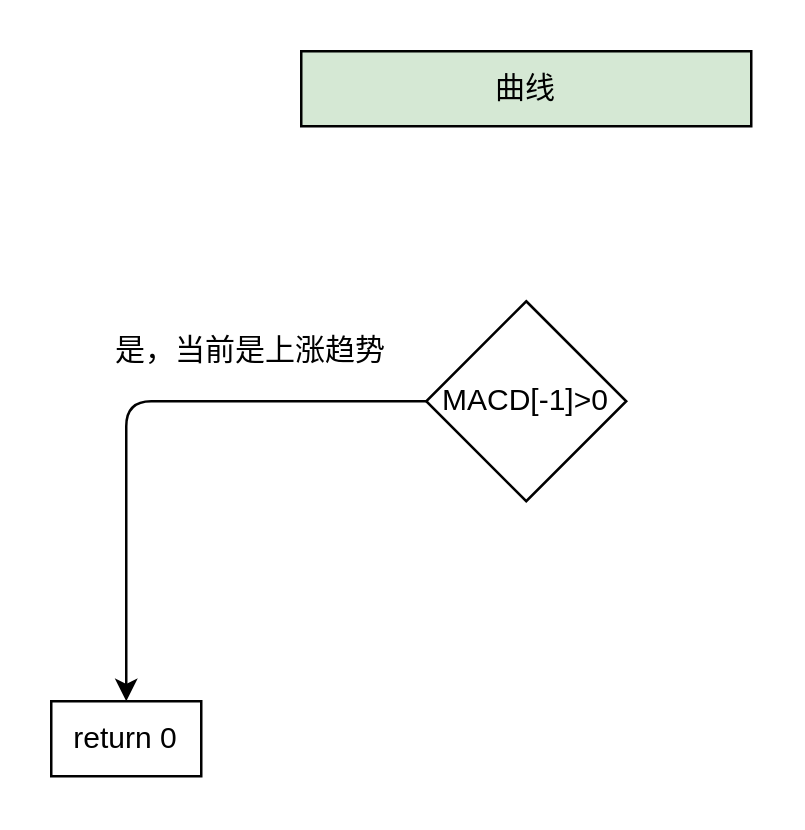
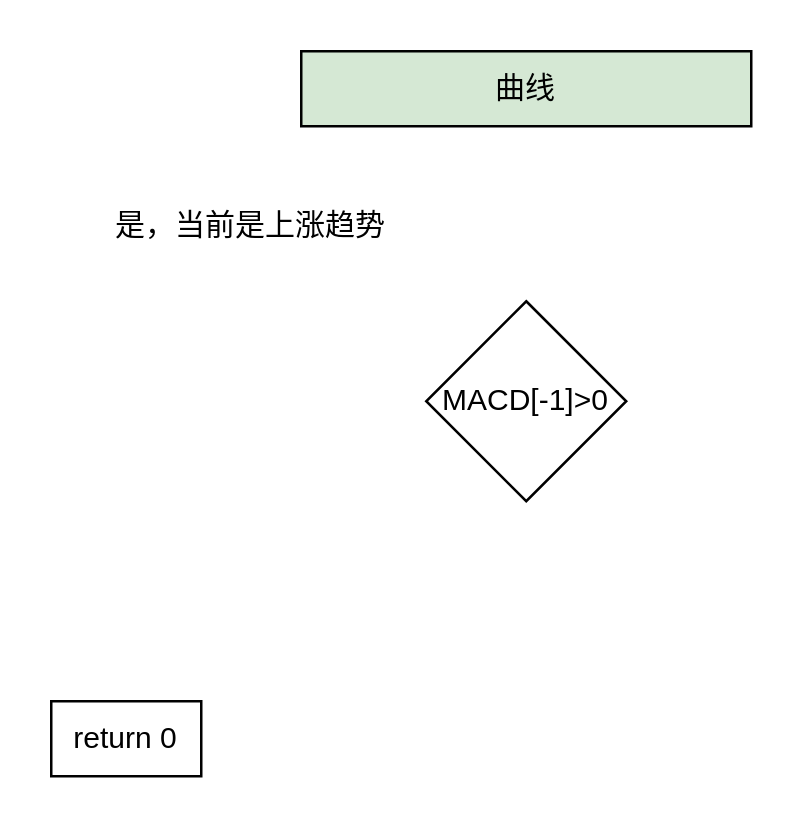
node "是，当前是上涨趋势": moved (251, 351) -> (251, 226)
edge "MACD[-1]>0" -> "return 0": removed
